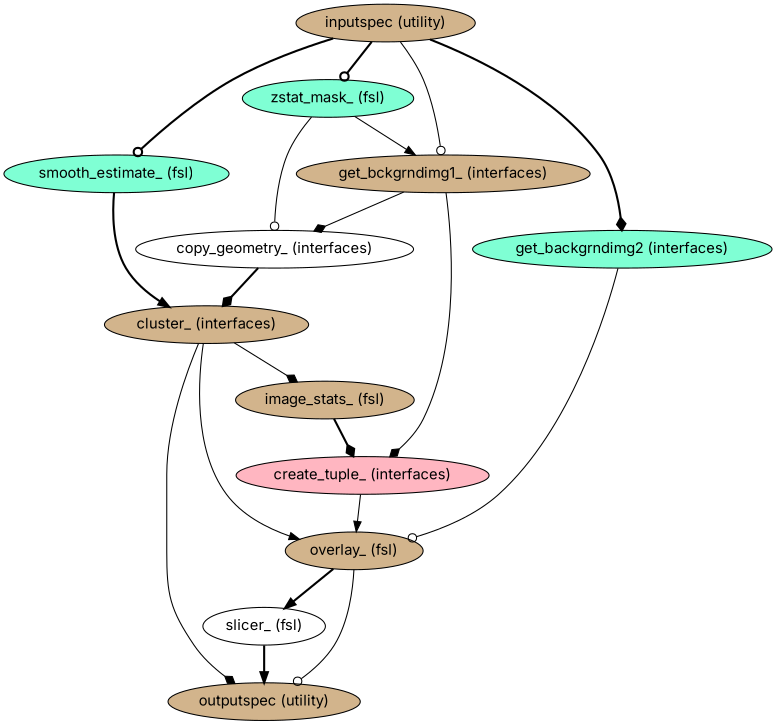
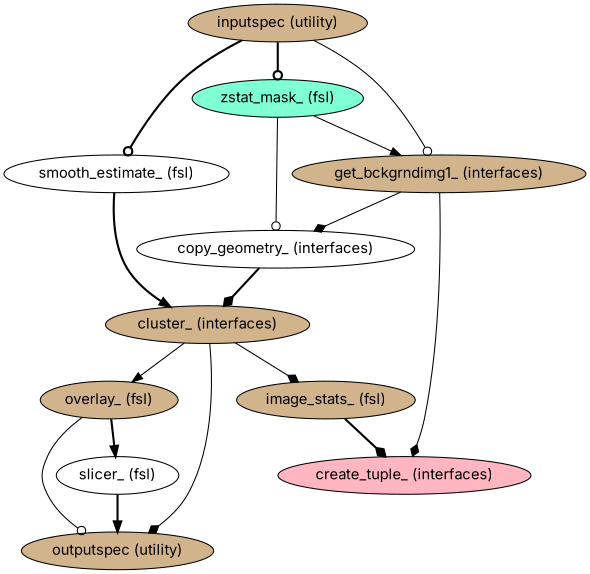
node "smooth_estimate_ (fsl)": fillcolor aquamarine -> white
node "get_backgrndimg2 (interfaces)": removed
edge "create_tuple_ (interfaces)" -> "overlay_ (fsl)": removed
